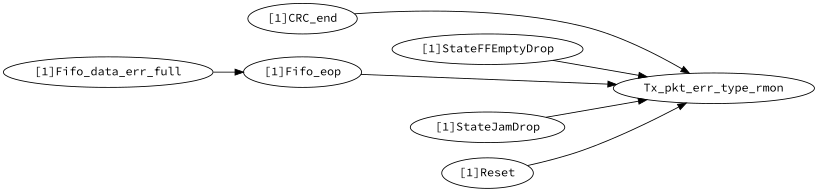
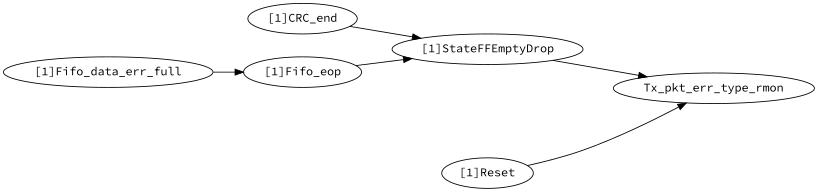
edge "[1]CRC_end" -> "Tx_pkt_err_type_rmon": now "[1]CRC_end" -> "[1]StateFFEmptyDrop"
edge "[1]Fifo_eop" -> "Tx_pkt_err_type_rmon": now "[1]Fifo_eop" -> "[1]StateFFEmptyDrop"
node "[1]StateJamDrop": removed
